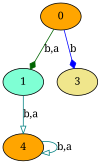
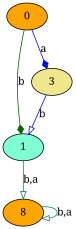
edge "0" -> "1": label "b,a" -> "b"
edge "0" -> "3": label "b" -> "a"
edge "3" -> "1": added, label "b"
node "4": label "4" -> "8"
